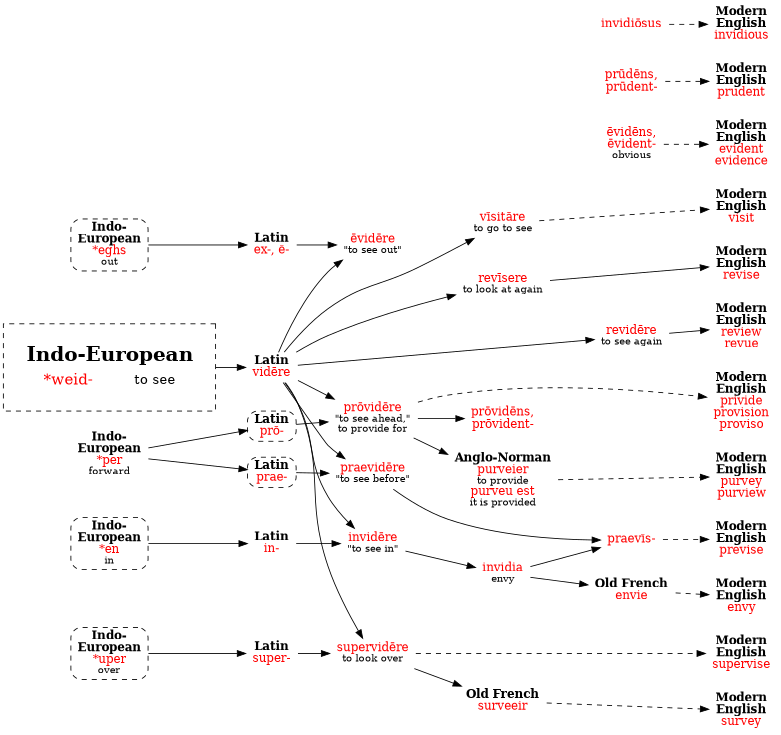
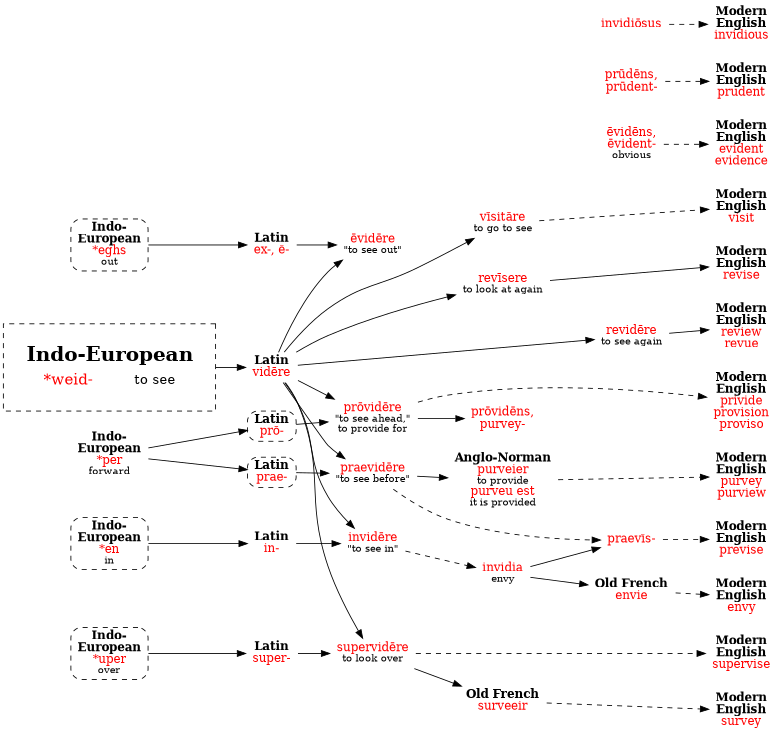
node "prōvidēns,": text "prōvident-" -> "purvey-"
edge "prōvidēre" -> "Anglo-Norman": now "praevidēre" -> "Anglo-Norman"
edge "praevidēre" -> "praevīs-": style solid -> dashed
edge "invidēre" -> "invidia": style solid -> dashed
